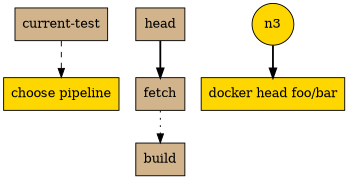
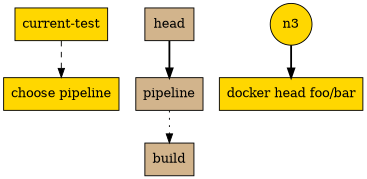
node "current-test": fillcolor tan -> gold
node "fetch": label "fetch" -> "pipeline"
